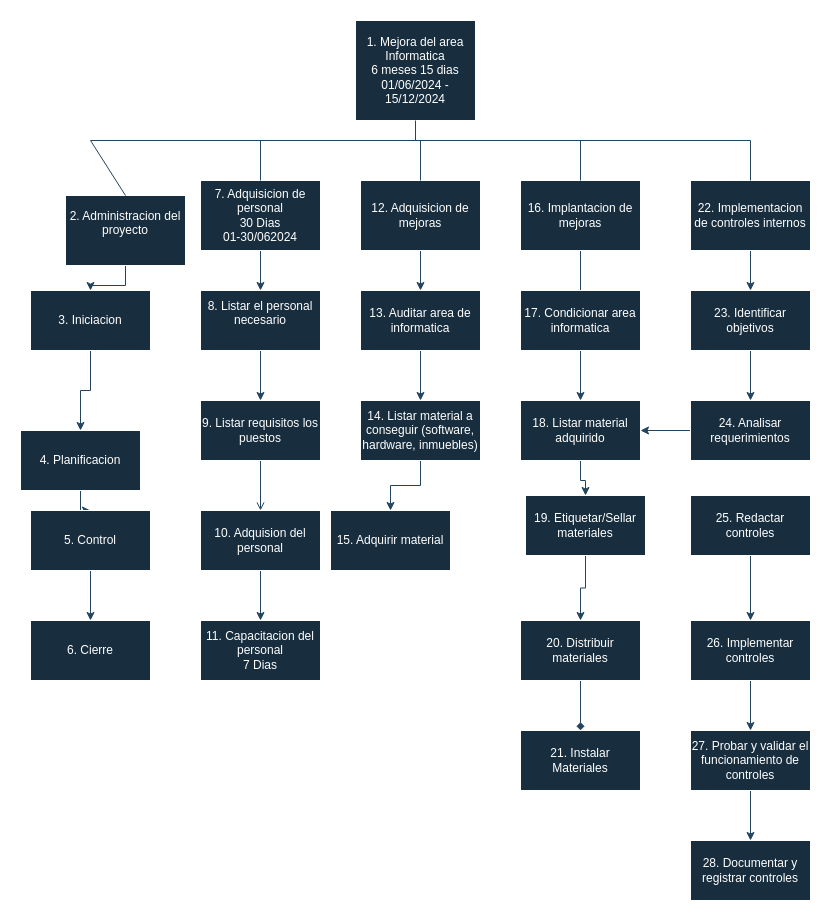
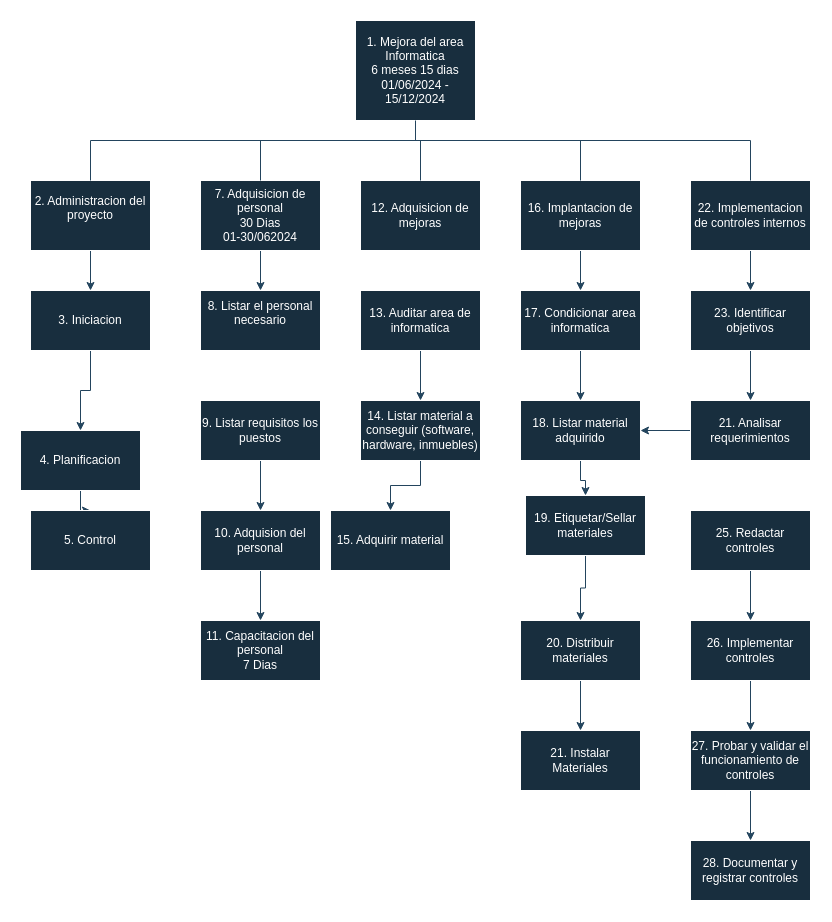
node "2. Administracion del proyecto": moved (126, 231) -> (91, 216)
edge "12. Adquisicion de mejoras" -> "13. Auditar area de informatica": removed
edge "16. Implantacion de mejoras" -- "17. Condicionar area informatica": arrowhead none -> classic
edge "8. Listar el personal necesario" -> "9. Listar requisitos los puestos": removed
node "24. Analisar requerimientos": label "24. Analisar requerimientos" -> "21. Analisar requerimientos"
edge "9. Listar requisitos los puestos" -> "10. Adquision del personal": arrowhead open -> classic
node "25. Redactar controles": moved (751, 526) -> (751, 541)
edge "5. Control" -> "6. Cierre": removed
node "6. Cierre": removed
edge "20. Distribuir materiales" -> "21. Instalar Materiales": arrowhead diamond -> classic
